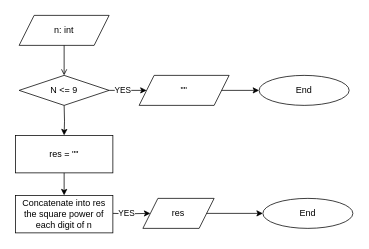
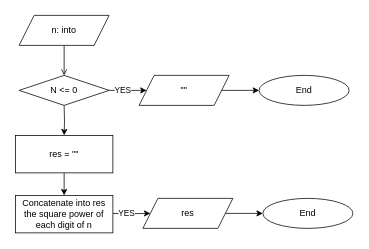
node "n: int": label "n: int" -> "n: into"
node "N <= 9": label "N <= 9" -> "N <= 0"
node "res": size 71x30 -> 90x30
